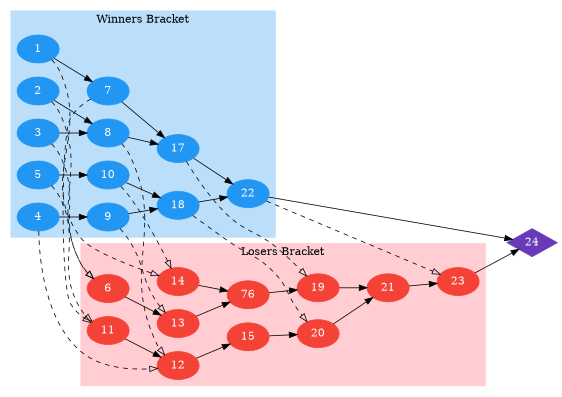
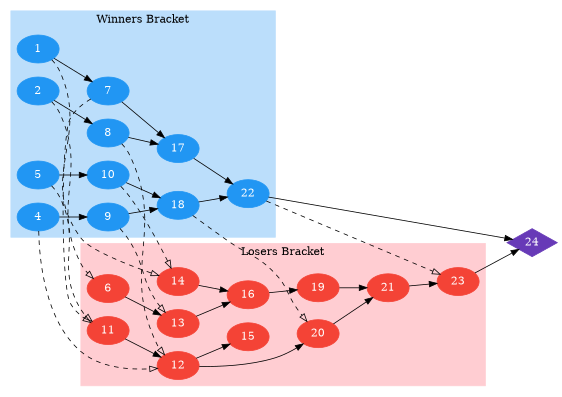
node "3": removed
edge "17" -> "19": removed
node "76": label "76" -> "16"
edge "15" -> "20": now "12" -> "20"
